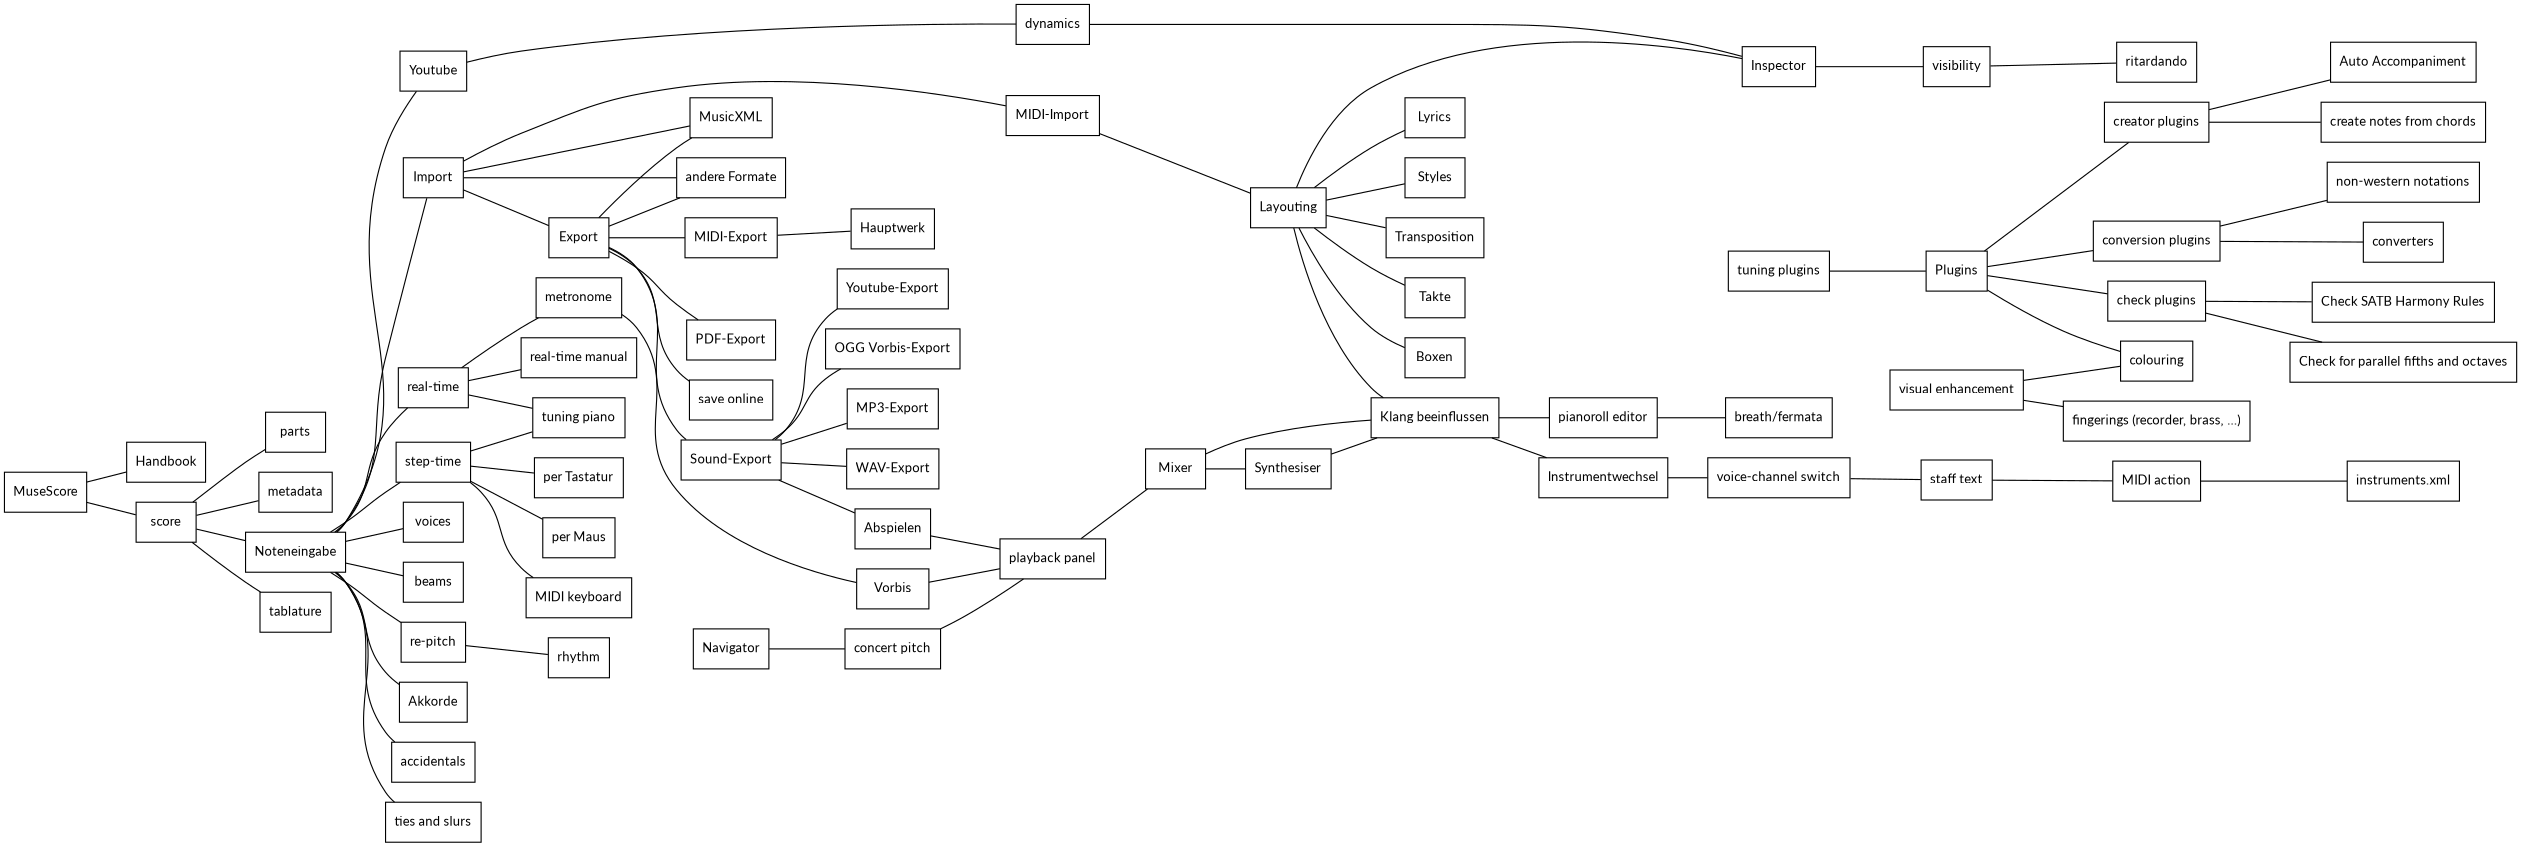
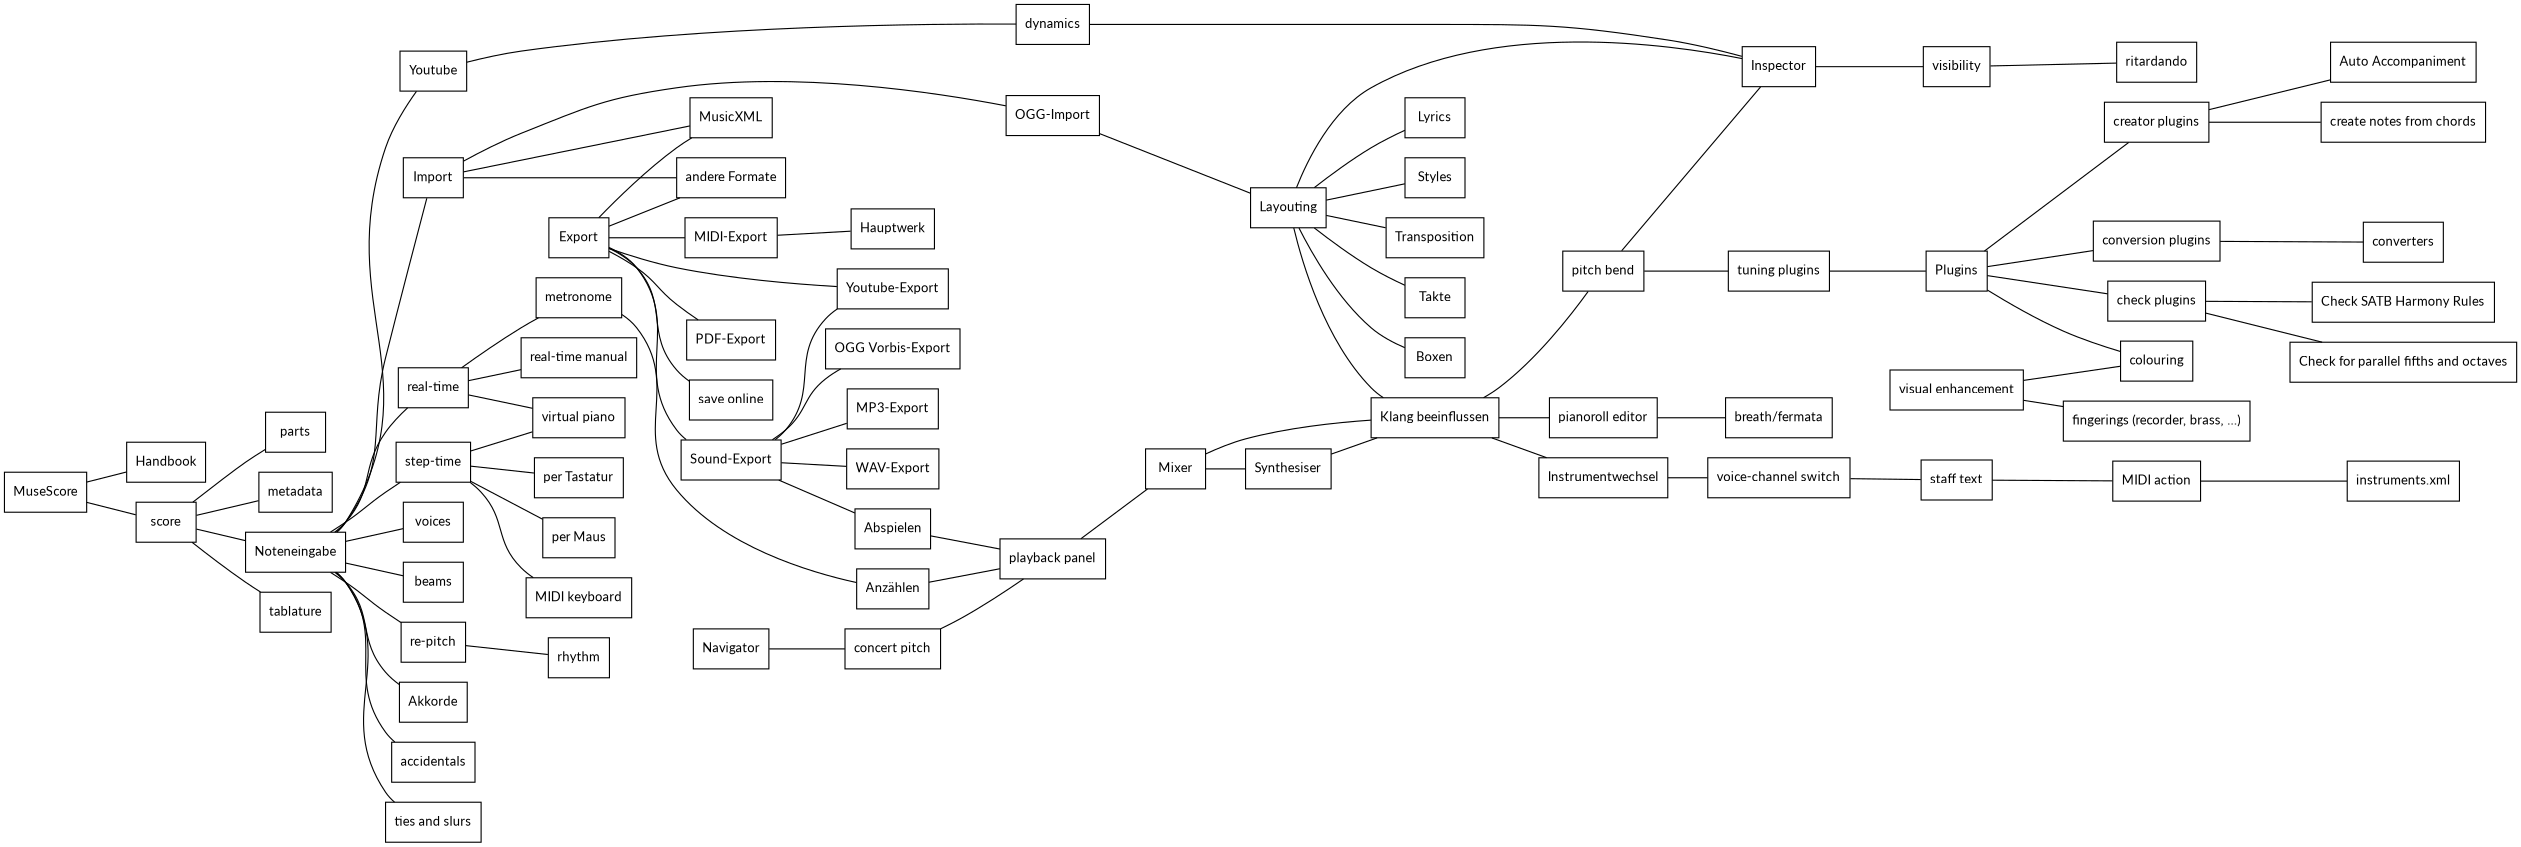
node "MIDI-Import": label "MIDI-Import" -> "OGG-Import"
node "non-western notations": removed
edge "Import" -- "Export": now "Youtube-Export" -- "Export"
node "pitch bend": added
node "tuning piano": label "tuning piano" -> "virtual piano"
node "Vorbis": label "Vorbis" -> "Anzählen"
